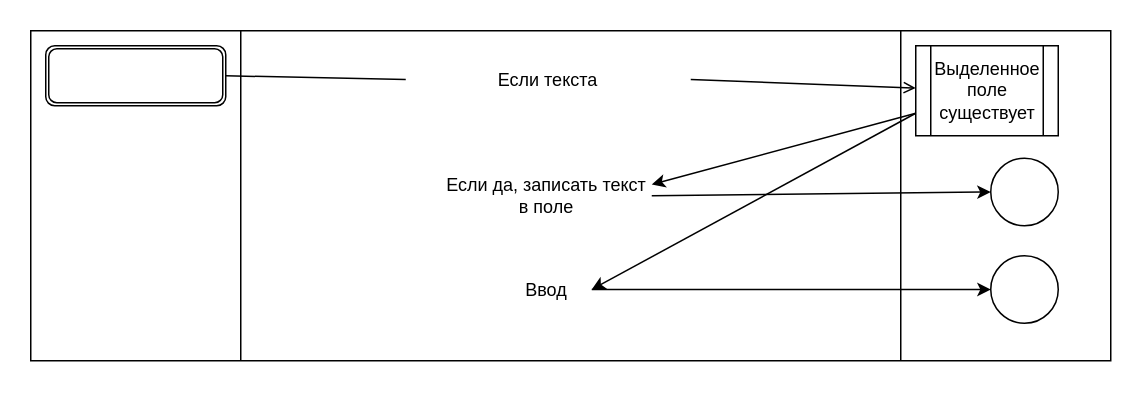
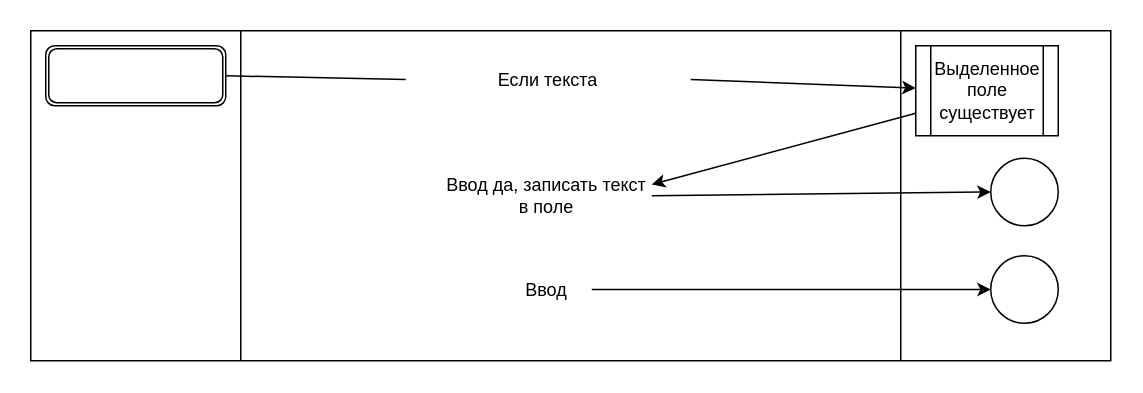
edge "Если текста" -> "Выделенное поле существует": arrowhead open -> classic
node "Если да, записать текст в поле": label "Если да, записать текст в поле" -> "Ввод да, записать текст в поле"
edge "Выделенное поле существует" -> "Ввод": removed
